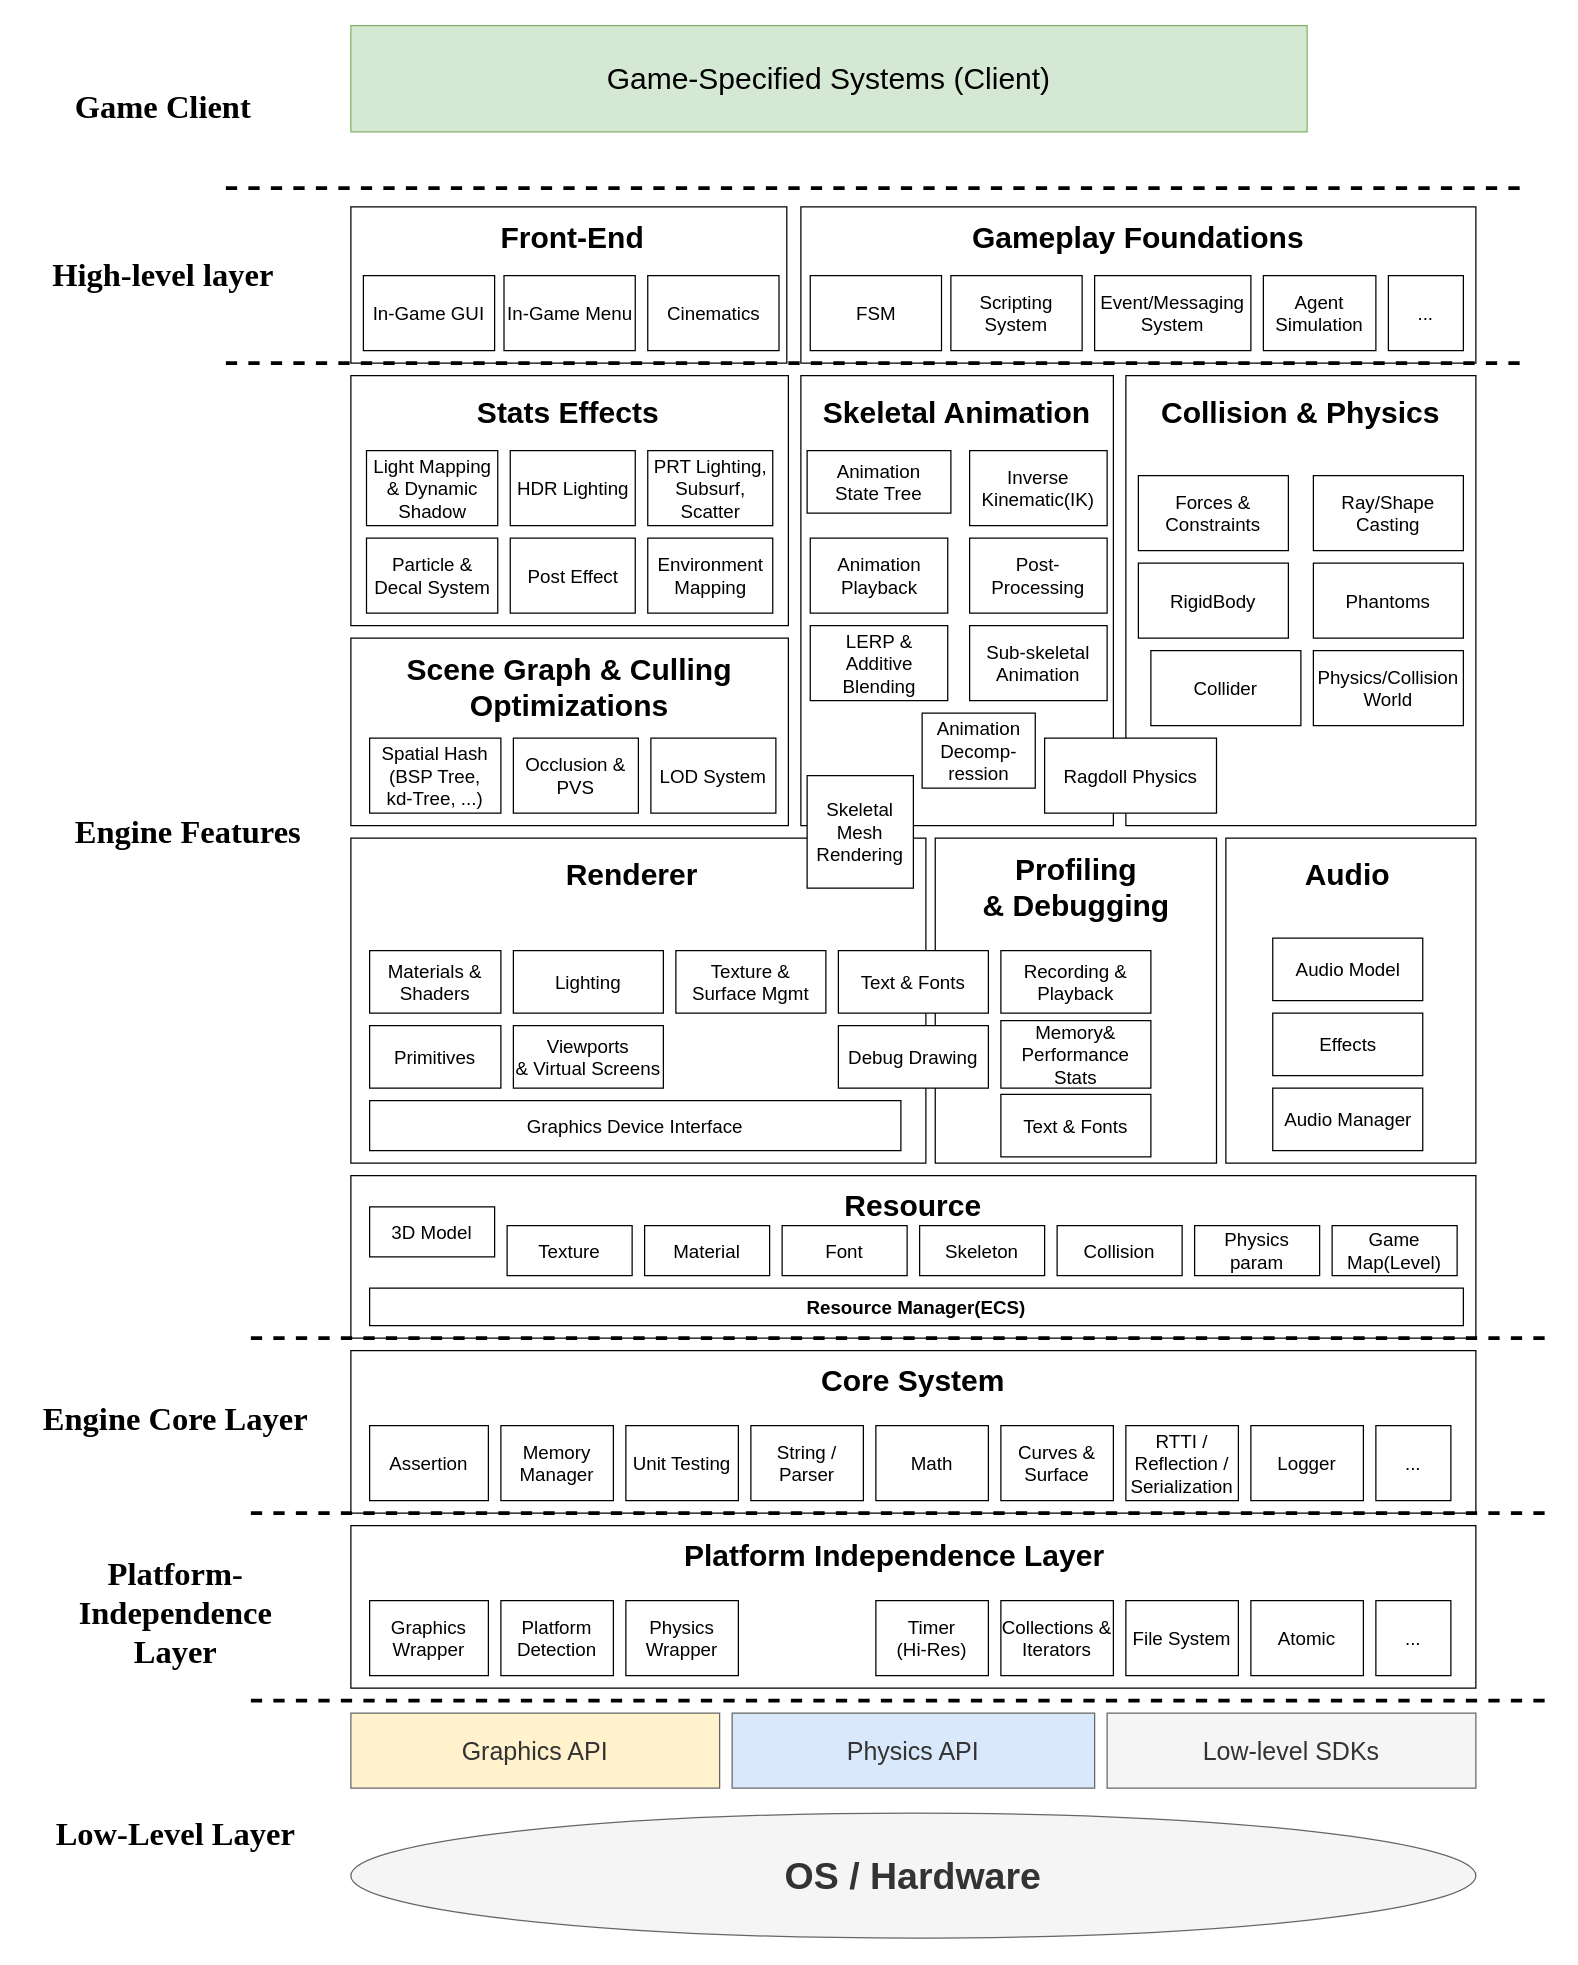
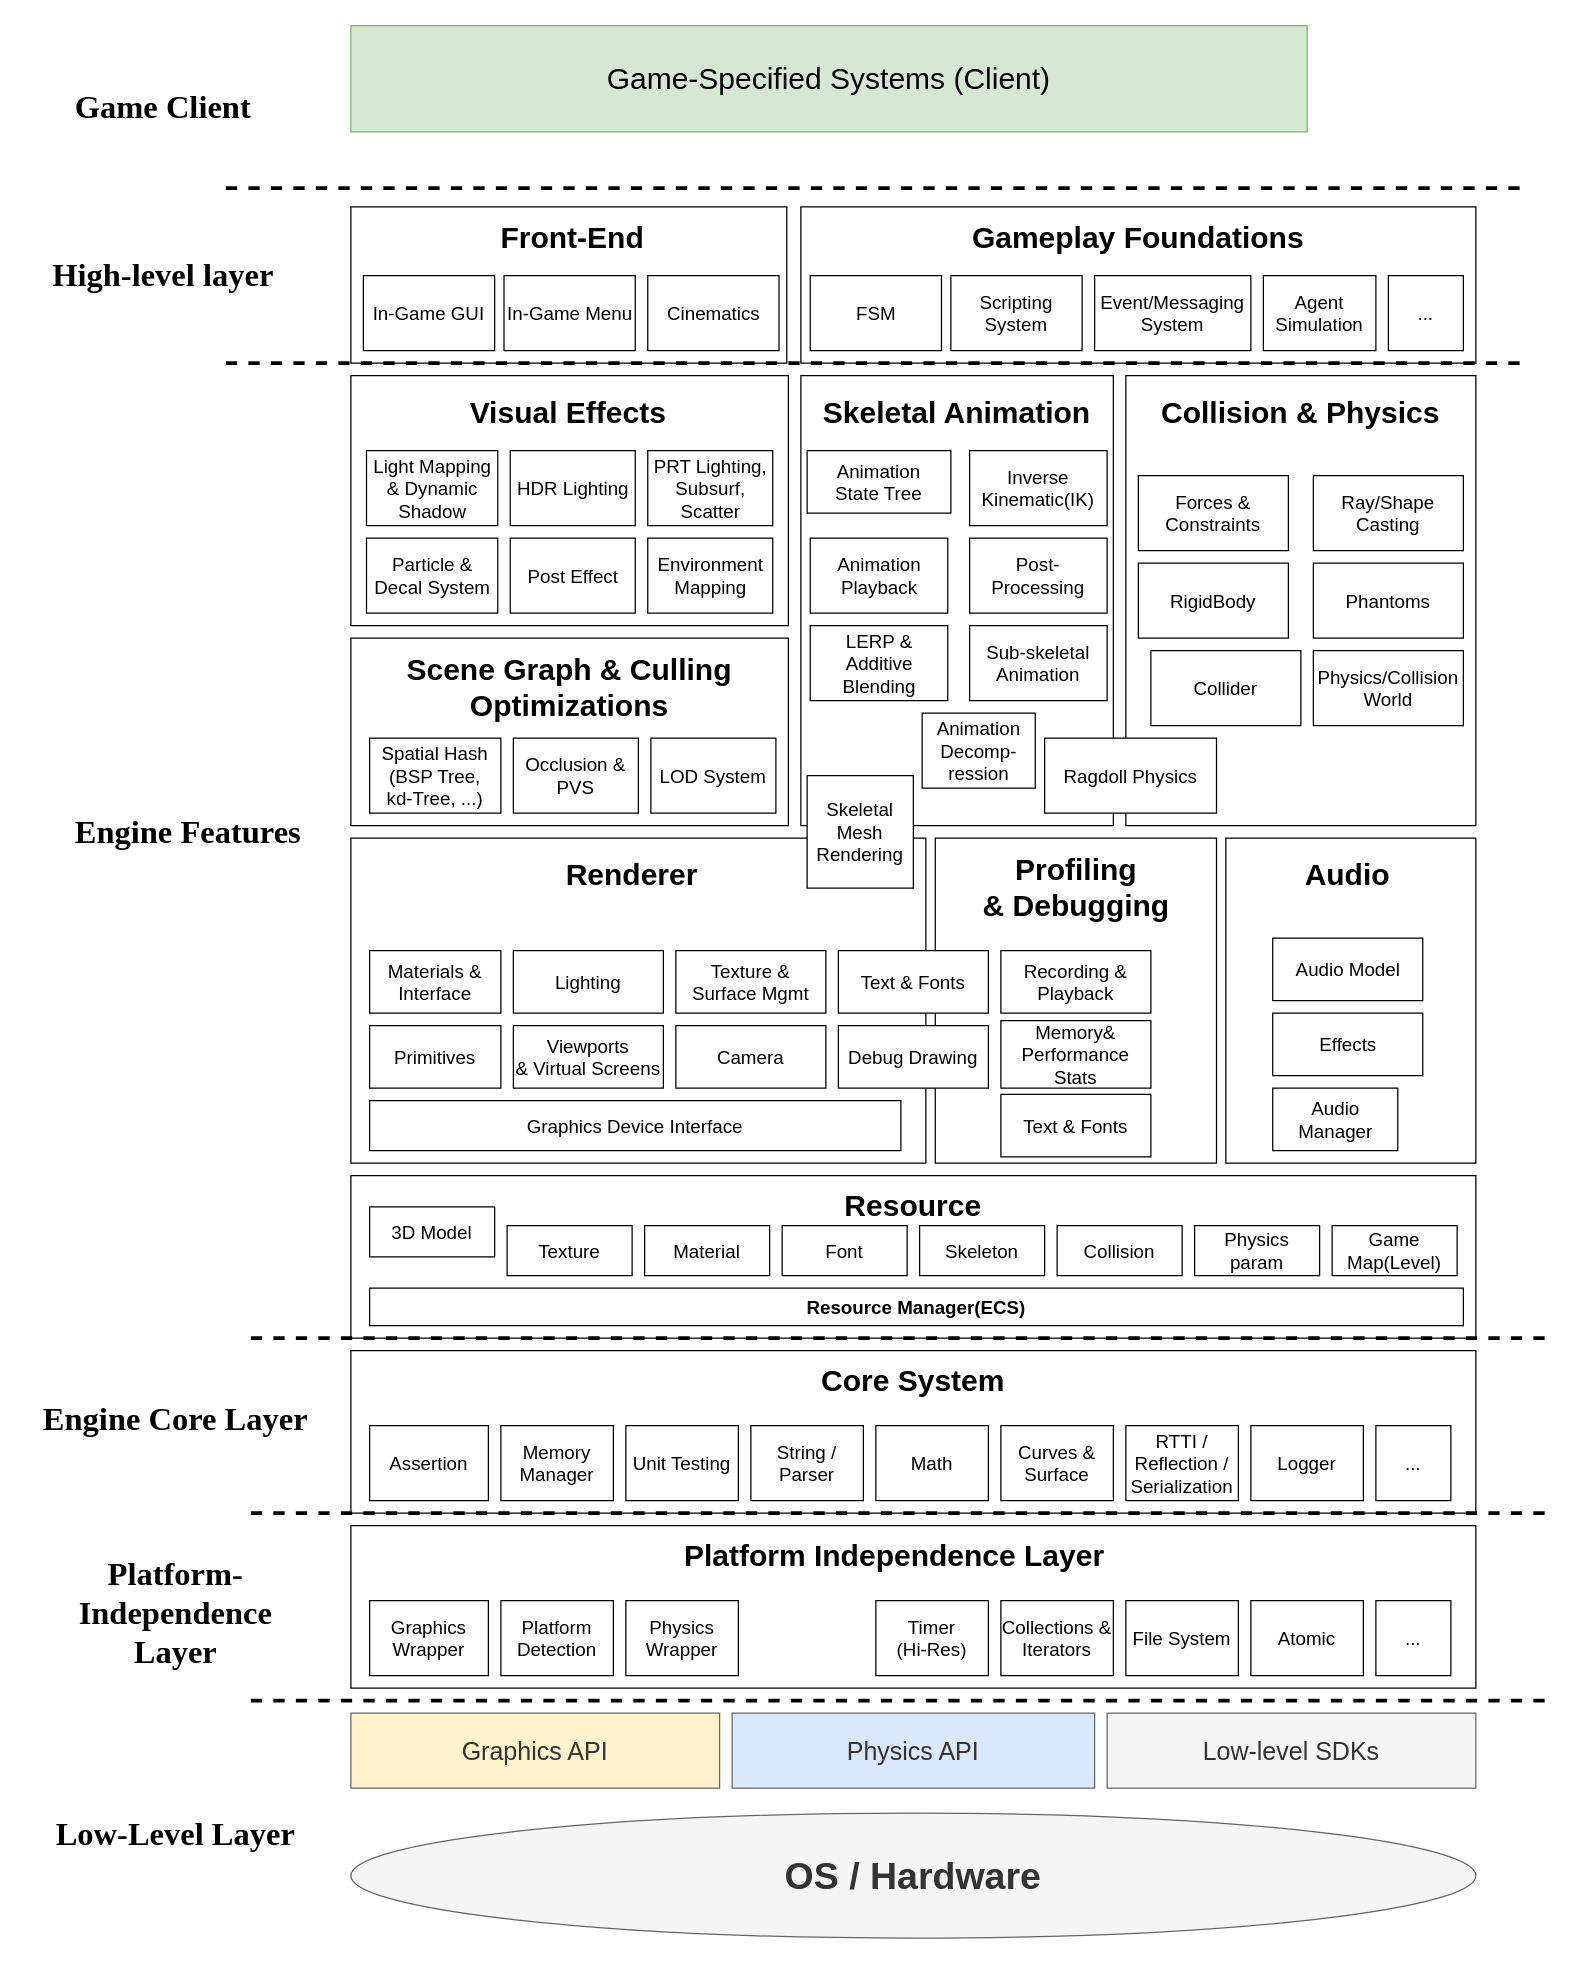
node "Stats Effects": label "Stats Effects" -> "Visual Effects"
node "Materials & Shaders": label "Materials & Shaders" -> "Materials & Interface"
node "Camera": added
node "Audio Manager": size 150x63 -> 125x63
